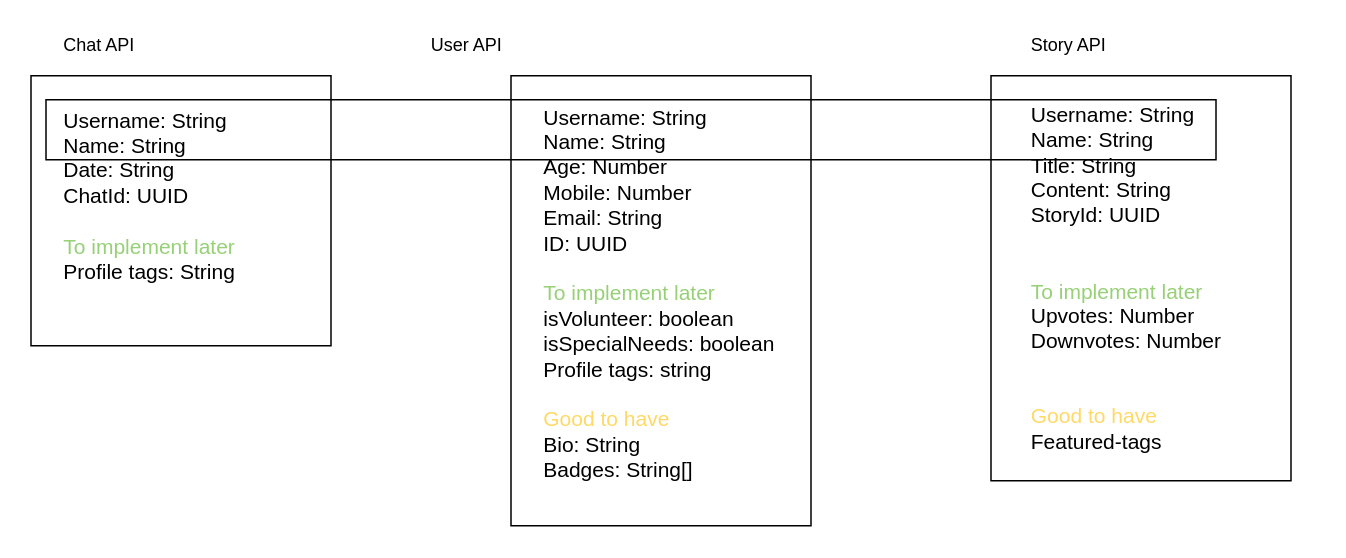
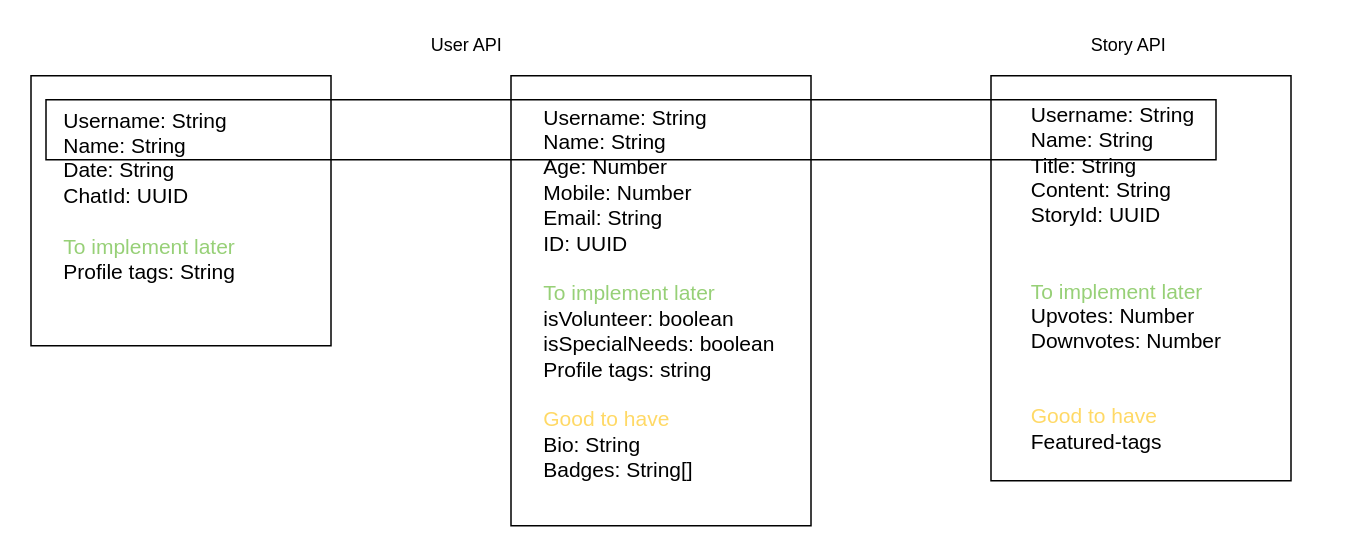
node "Chat API": removed
node "Story API": moved (1077, 46) -> (1137, 46)
